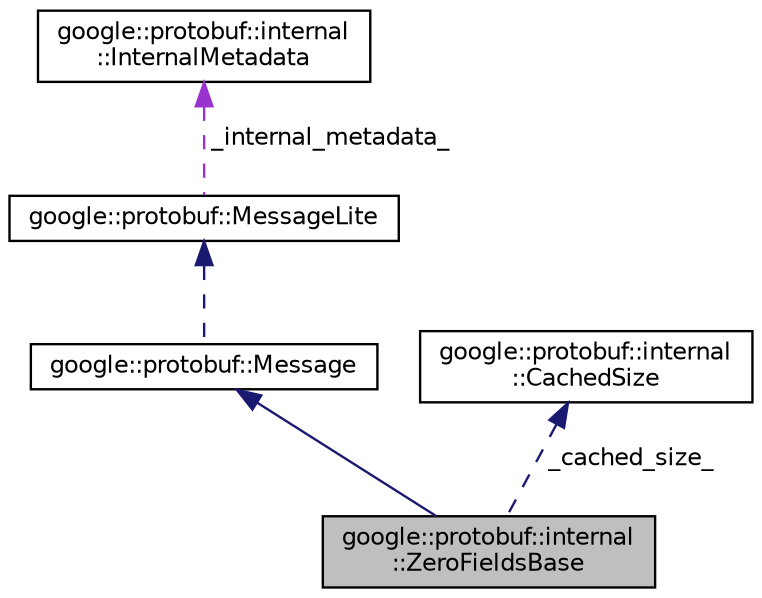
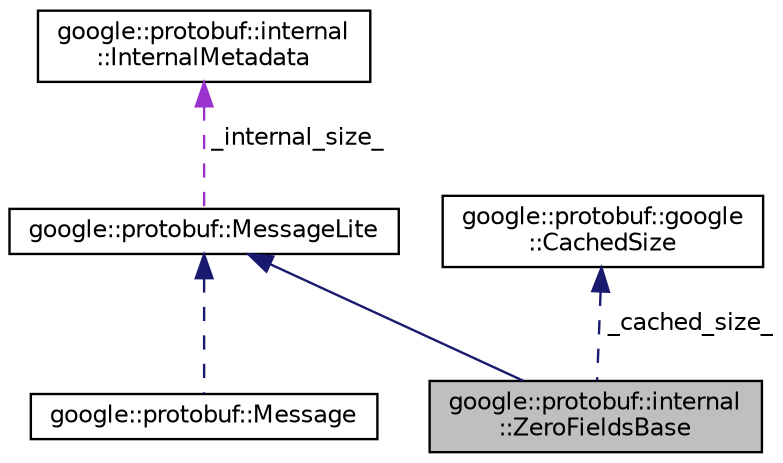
edge "google::protobuf::MessageLite" -> "google::protobuf::internal ::InternalMetadata": label " _internal_metadata_" -> " _internal_size_"
node "google::protobuf::internal ::CachedSize": label "google::protobuf::internal ::CachedSize" -> "google::protobuf::google ::CachedSize"
edge "google::protobuf::internal ::ZeroFieldsBase" -> "google::protobuf::Message": now "google::protobuf::internal ::ZeroFieldsBase" -> "google::protobuf::MessageLite"
